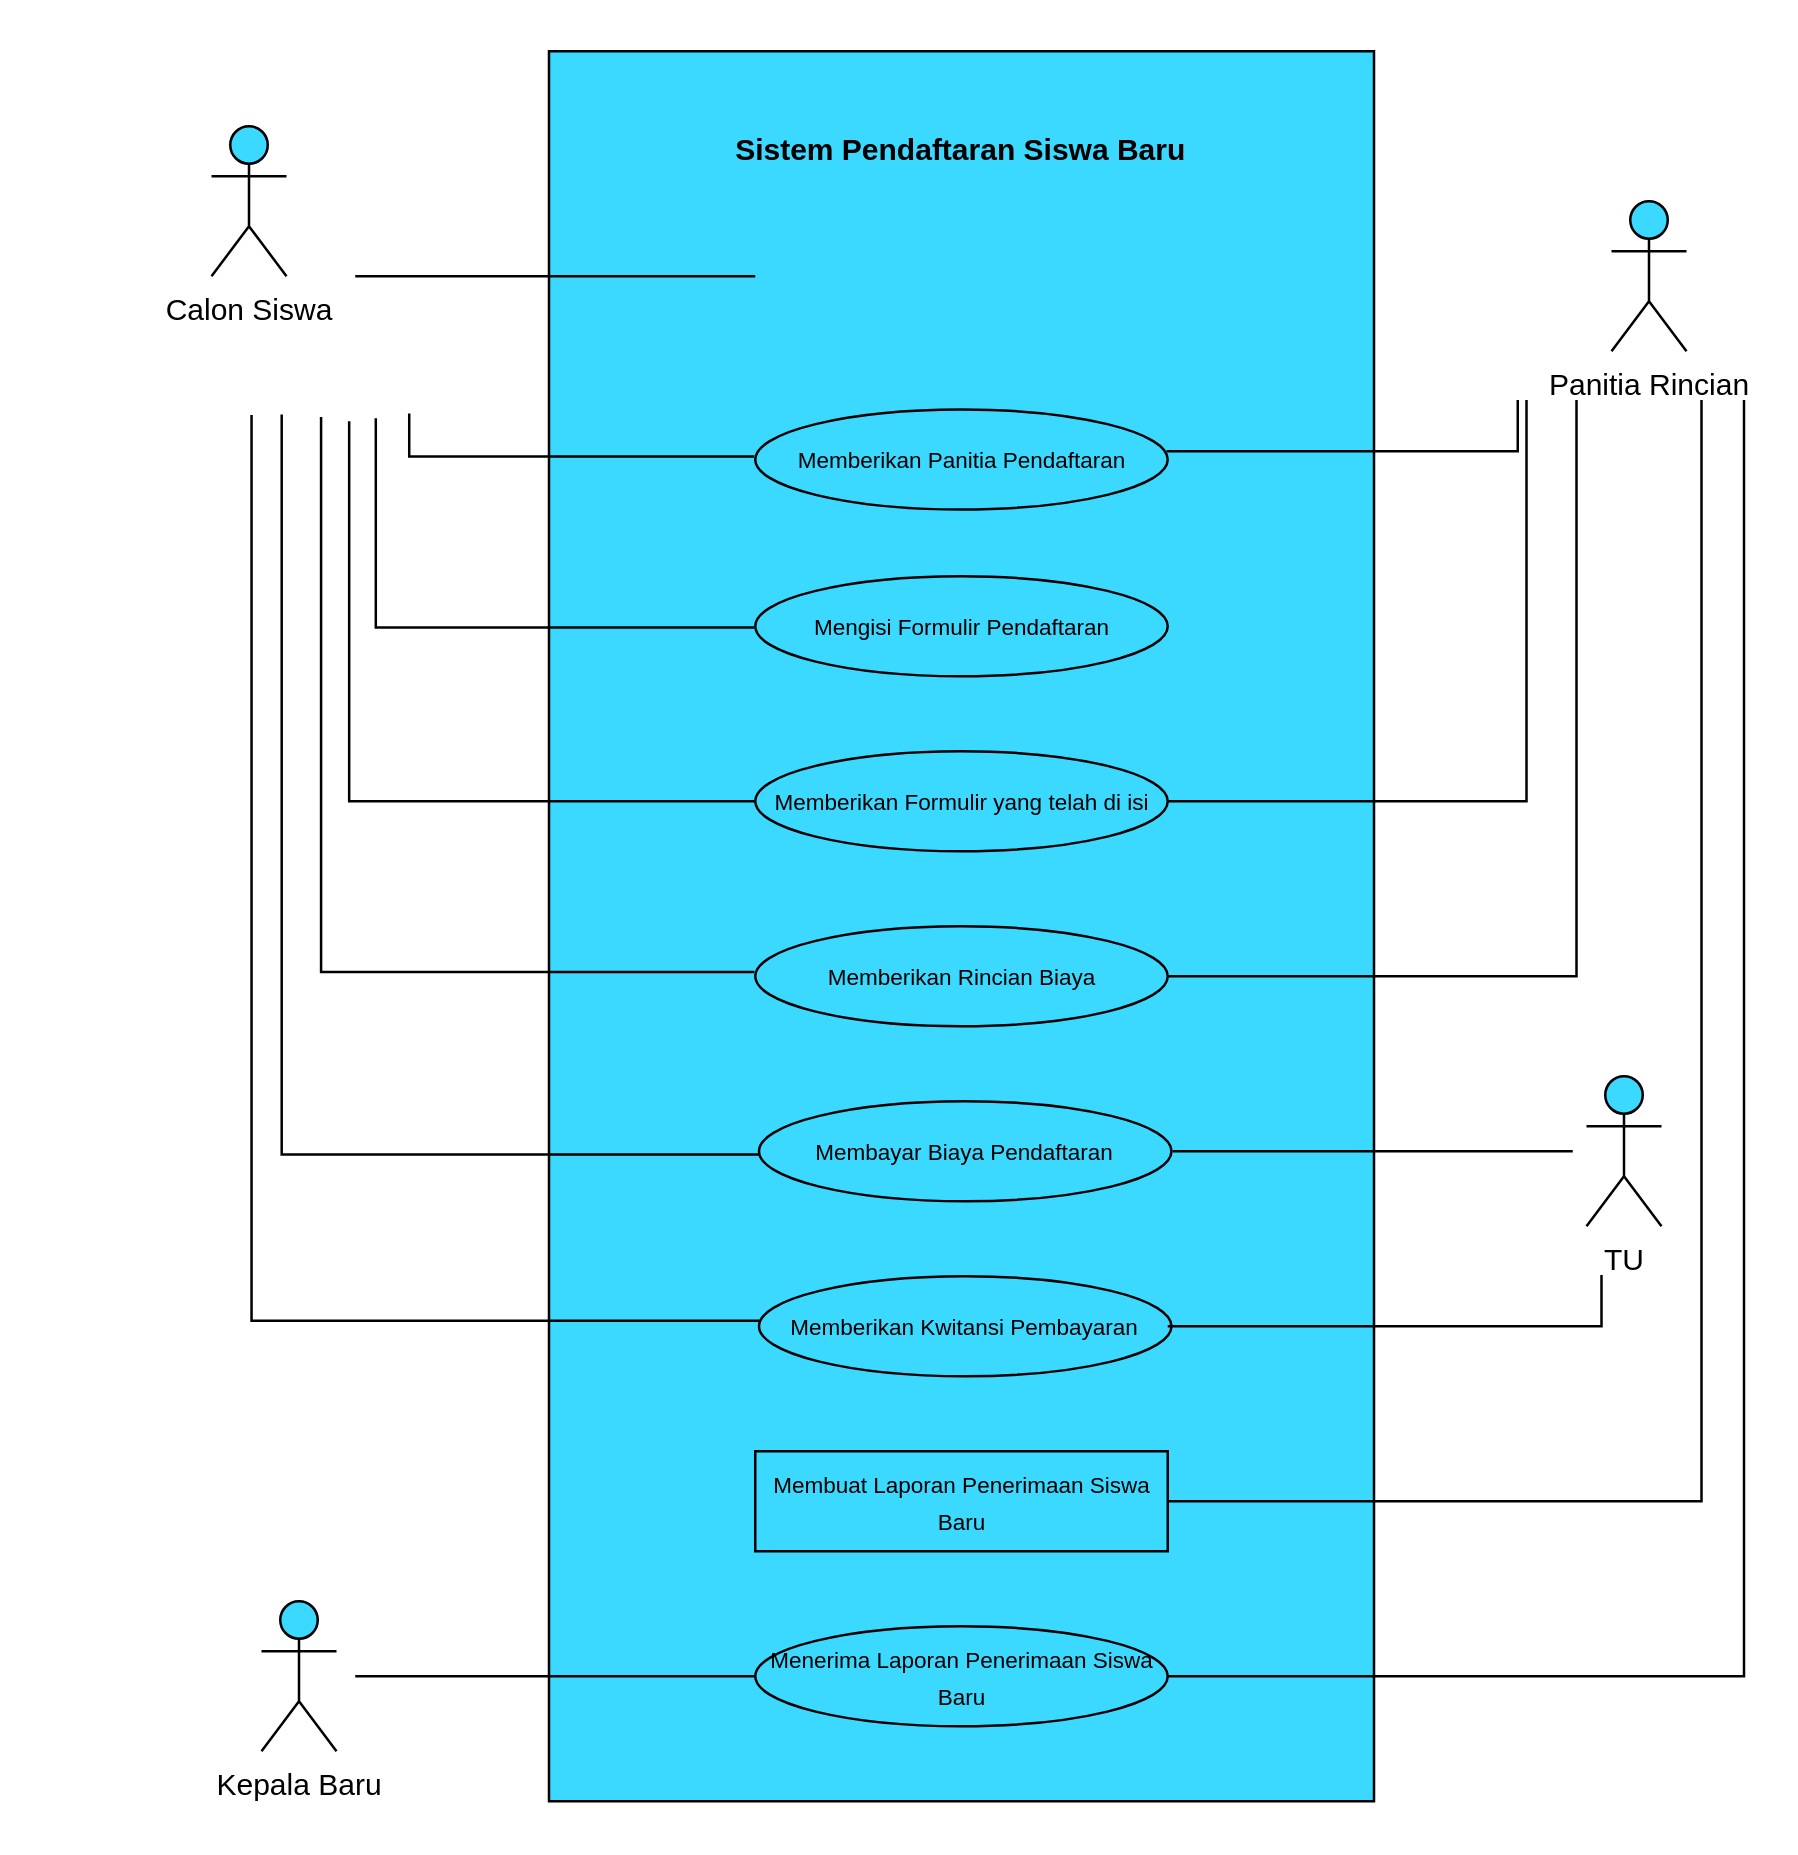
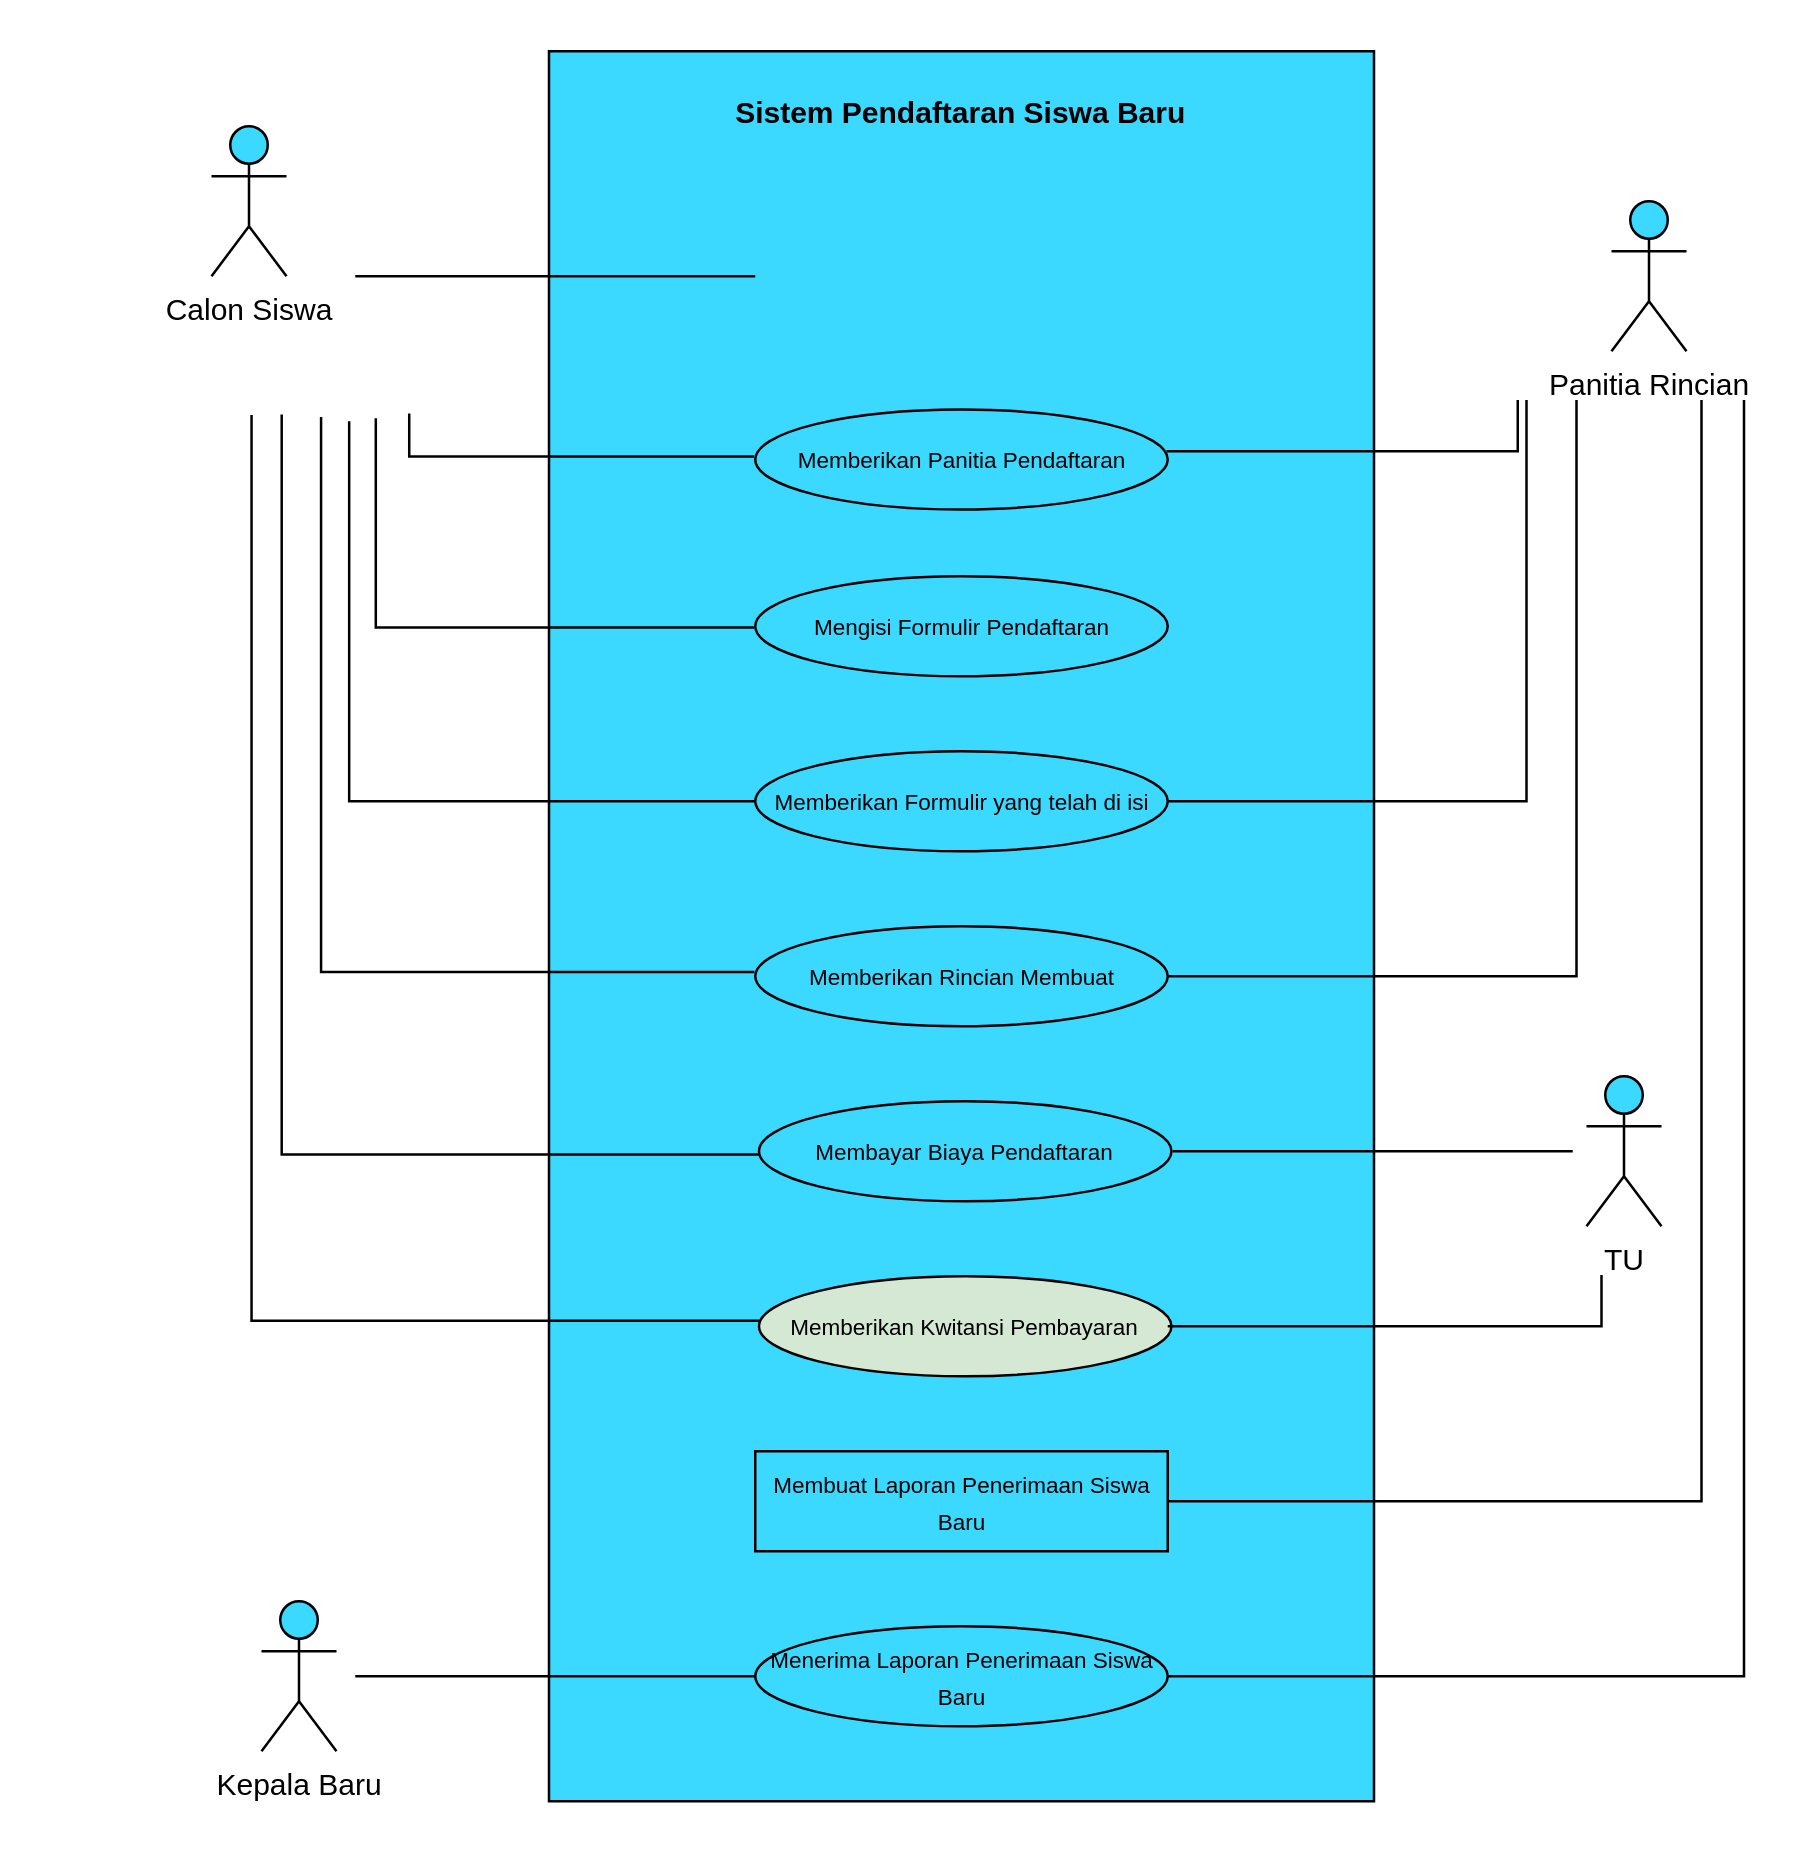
node "Sistem Pendaftaran Siswa Baru": moved (961, 151) -> (961, 114)
node "Memberikan Rincian Biaya": label "Memberikan Rincian Biaya" -> "Memberikan Rincian Membuat"
node "Memberikan Kwitansi Pembayaran": fillcolor #3bd8ff -> #d5e8d4
